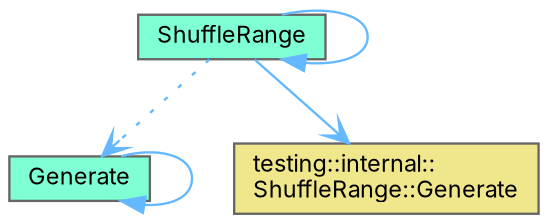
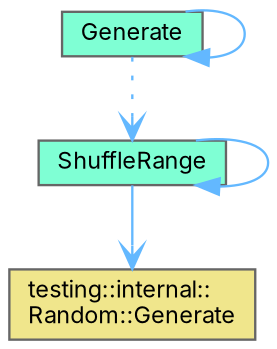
edge "ShuffleRange" -> "Generate": reversed
node "testing::internal:: ShuffleRange::Generate": label "testing::internal:: ShuffleRange::Generate" -> "testing::internal:: Random::Generate"
